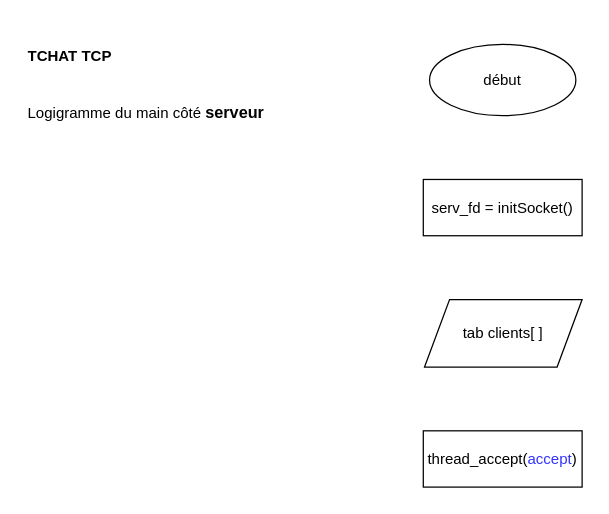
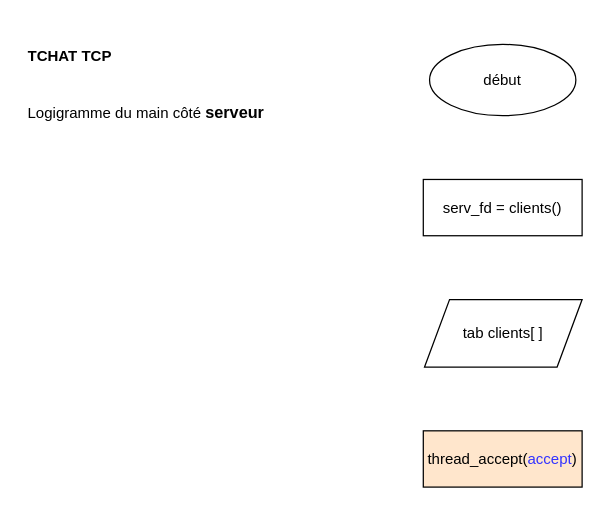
node "serv_fd = initSocket()": label "serv_fd = initSocket()" -> "serv_fd = clients()"
node "thread_accept(accept)": fillcolor #ffffff -> #ffe6cc
